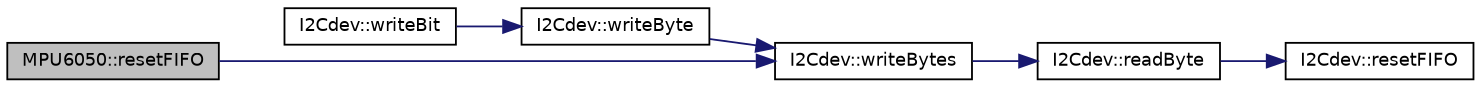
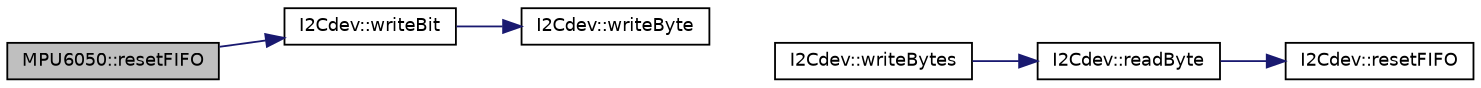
edge "I2Cdev::writeByte" -> "I2Cdev::writeBytes": removed
edge "MPU6050::resetFIFO" -> "I2Cdev::writeBytes": now "MPU6050::resetFIFO" -> "I2Cdev::writeBit"
